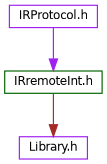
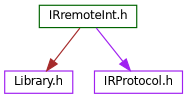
edge "IRProtocol.h" -> "IRremoteInt.h": reversed
